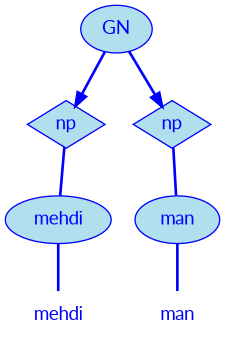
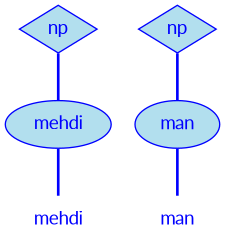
node "GN": removed
